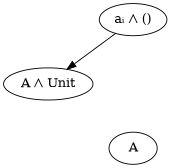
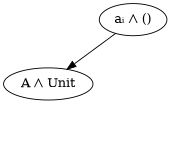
node "A": removed
